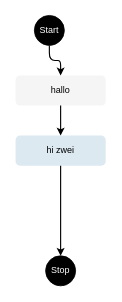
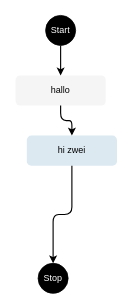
node "Start": moved (49, 30) -> (60, 30)
node "hi zwei": moved (60, 150) -> (72, 150)
node "Stop": moved (60, 270) -> (53, 278)
